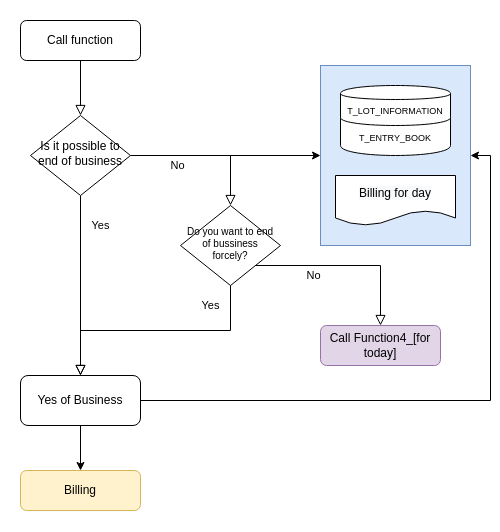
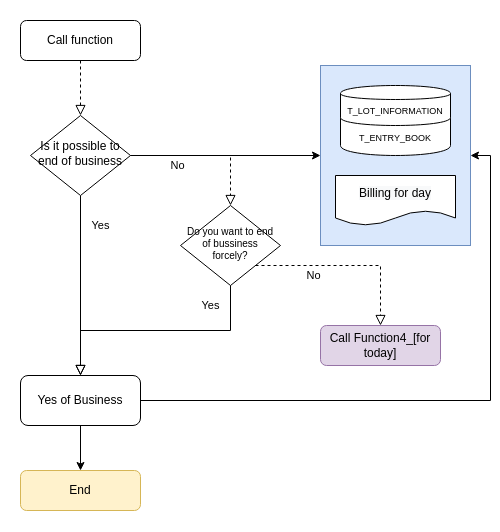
edge "Call function" -> "Is it possible to end of business": style solid -> dashed
edge "Is it possible to end of business" -> "Do you want to end of bussiness forcely?": style solid -> dashed
edge "Do you want to end of bussiness forcely?" -> "Call Function4_[for today]": style solid -> dashed
node "Billing": label "Billing" -> "End"
